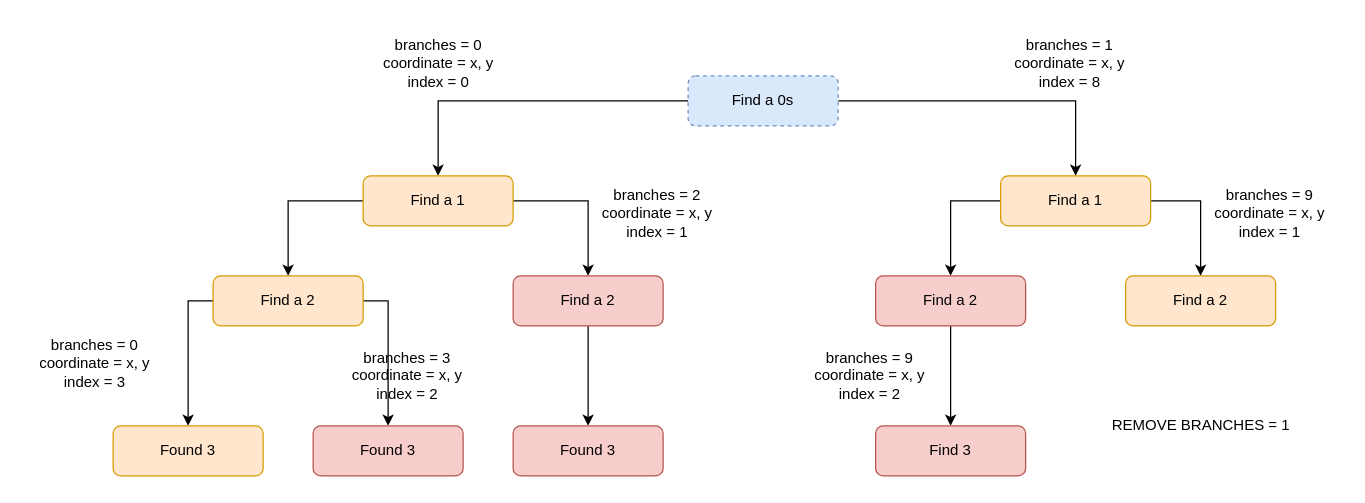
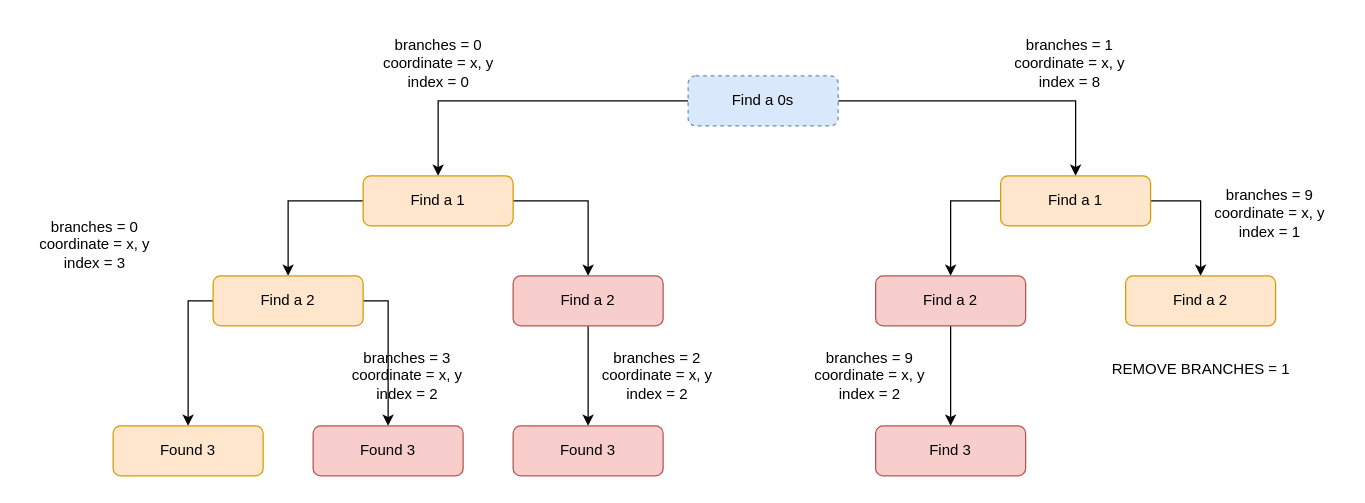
node "branches = 2 coordinate = x, y index = 1": removed
node "branches = 0 coordinate = x, y index = 3": moved (94, 363) -> (94, 244)
node "branches = 2 coordinate = x, y index = 2": added
node "REMOVE BRANCHES = 1": moved (1201, 426) -> (1201, 369)
